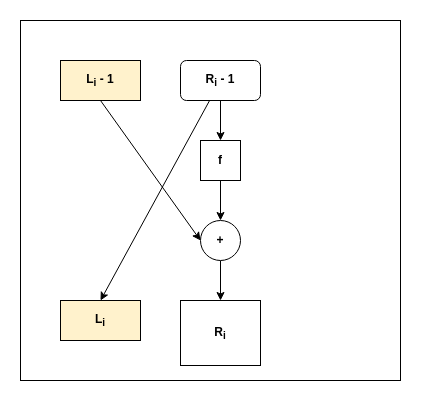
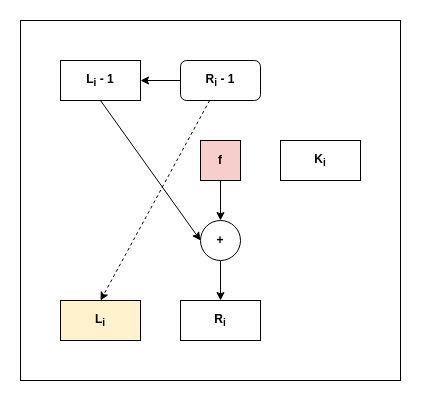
node "Li - 1": fillcolor #fff2cc -> #ffffff
edge "Ri - 1" -> "f": now "Ri - 1" -> "Li - 1"
node "f": fillcolor #ffffff -> #f8cecc
node "Ki": added
edge "Ri - 1" -> "Li": style solid -> dashed
node "Ri": size 80x65 -> 80x40
